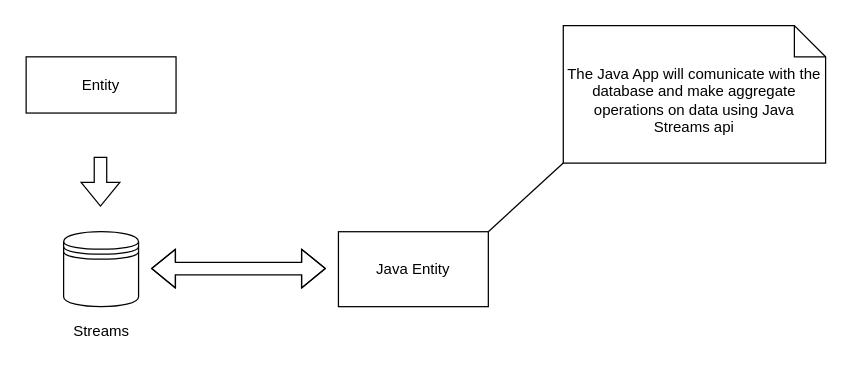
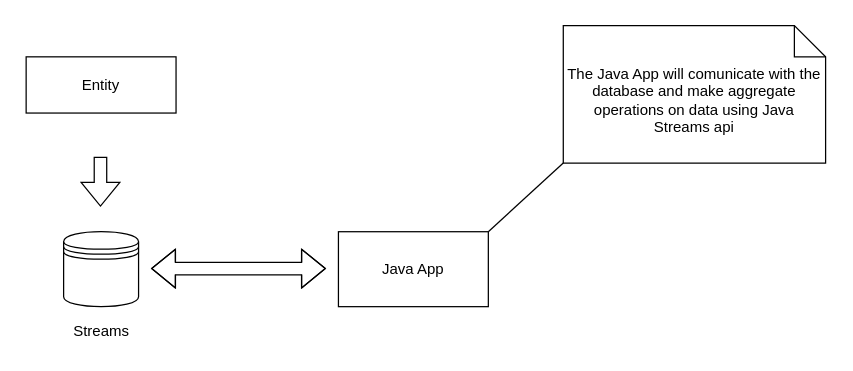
node "Java Entity": label "Java Entity" -> "Java App"
